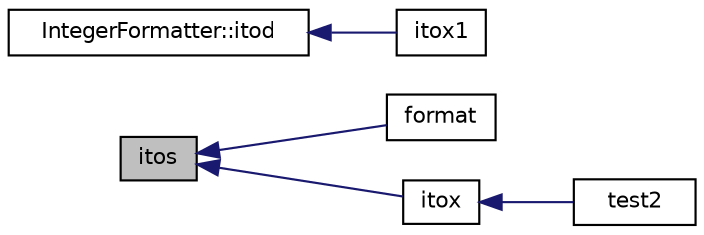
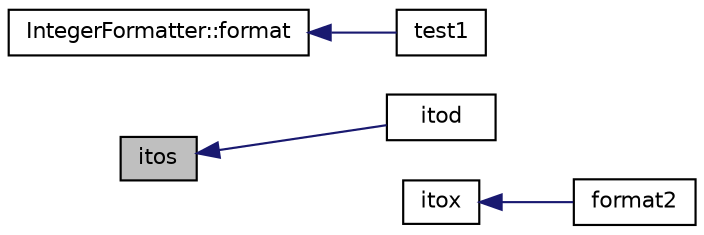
node "IntegerFormatter::itod": label "IntegerFormatter::itod" -> "IntegerFormatter::format"
node "itox1": label "itox1" -> "test1"
node "format": label "format" -> "itod"
edge "itox" -> "itos": removed
node "test2": label "test2" -> "format2"
